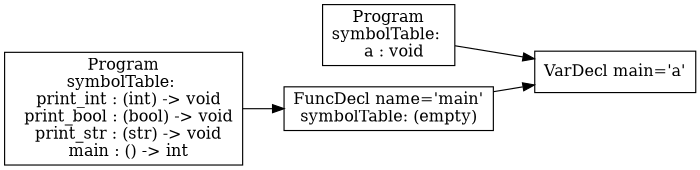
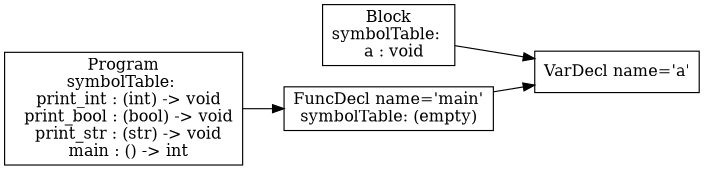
node "Program symbolTable: a : void": label "Program symbolTable: a : void" -> "Block symbolTable: a : void"
node "VarDecl main='a'": label "VarDecl main='a'" -> "VarDecl name='a'"
